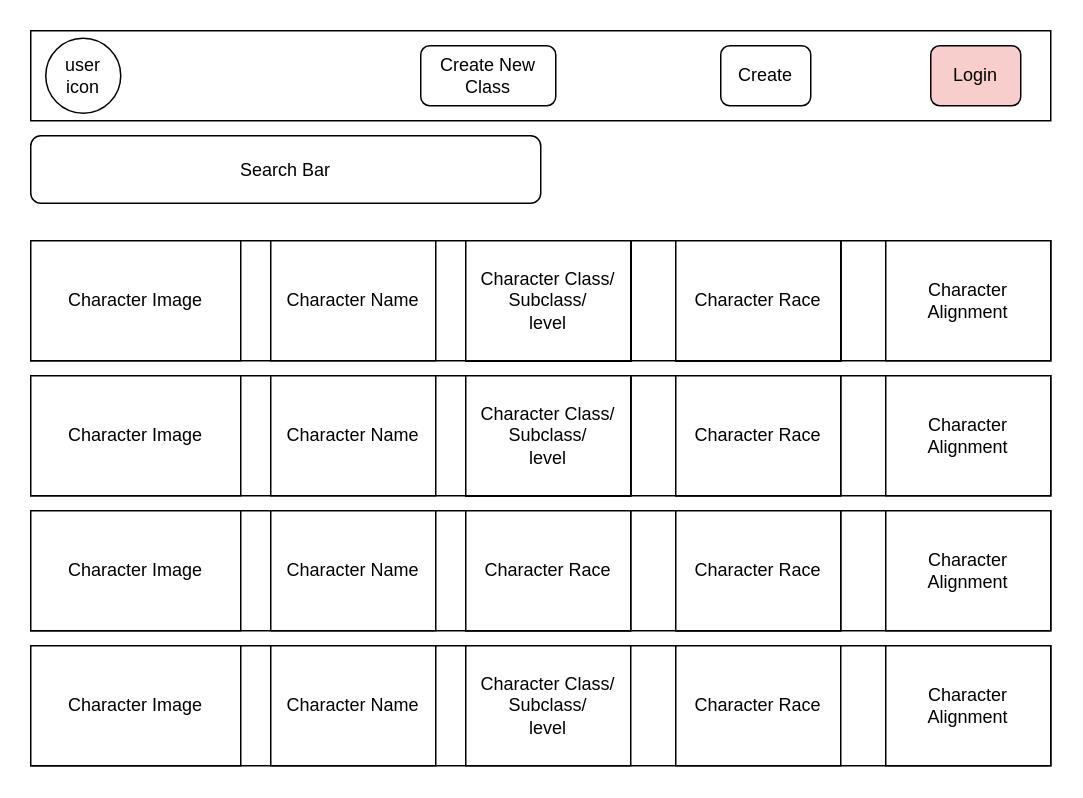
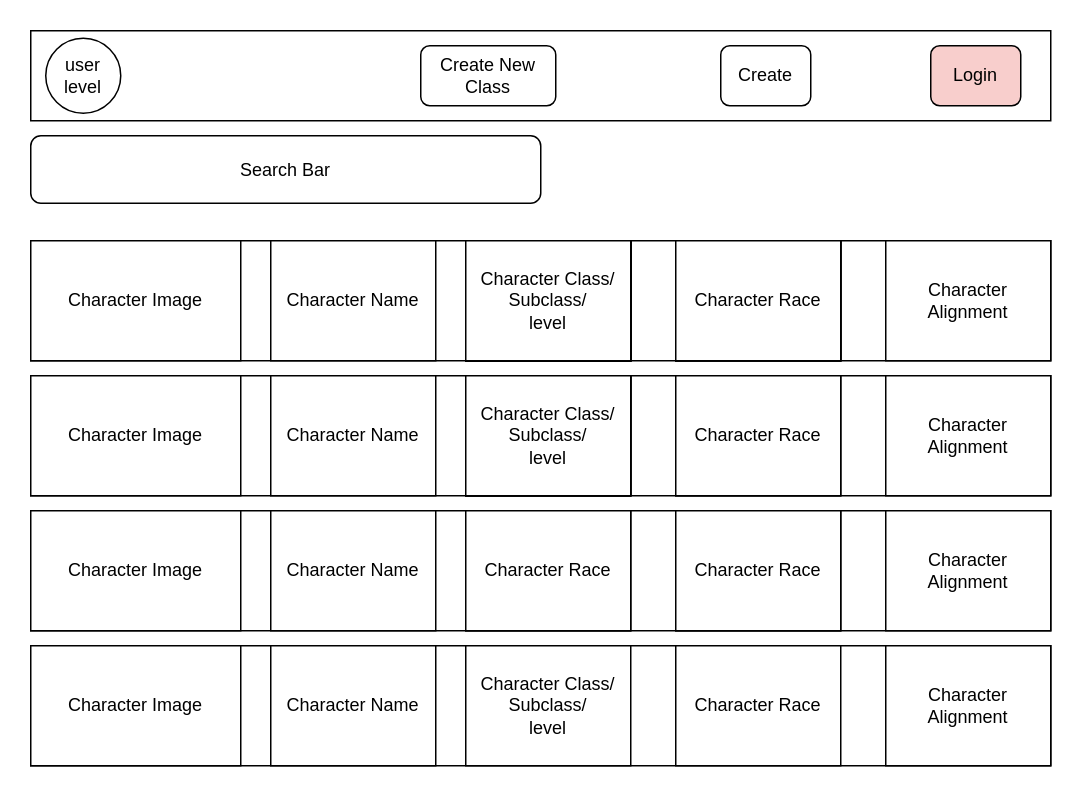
node "user icon": label "user icon" -> "user level"
